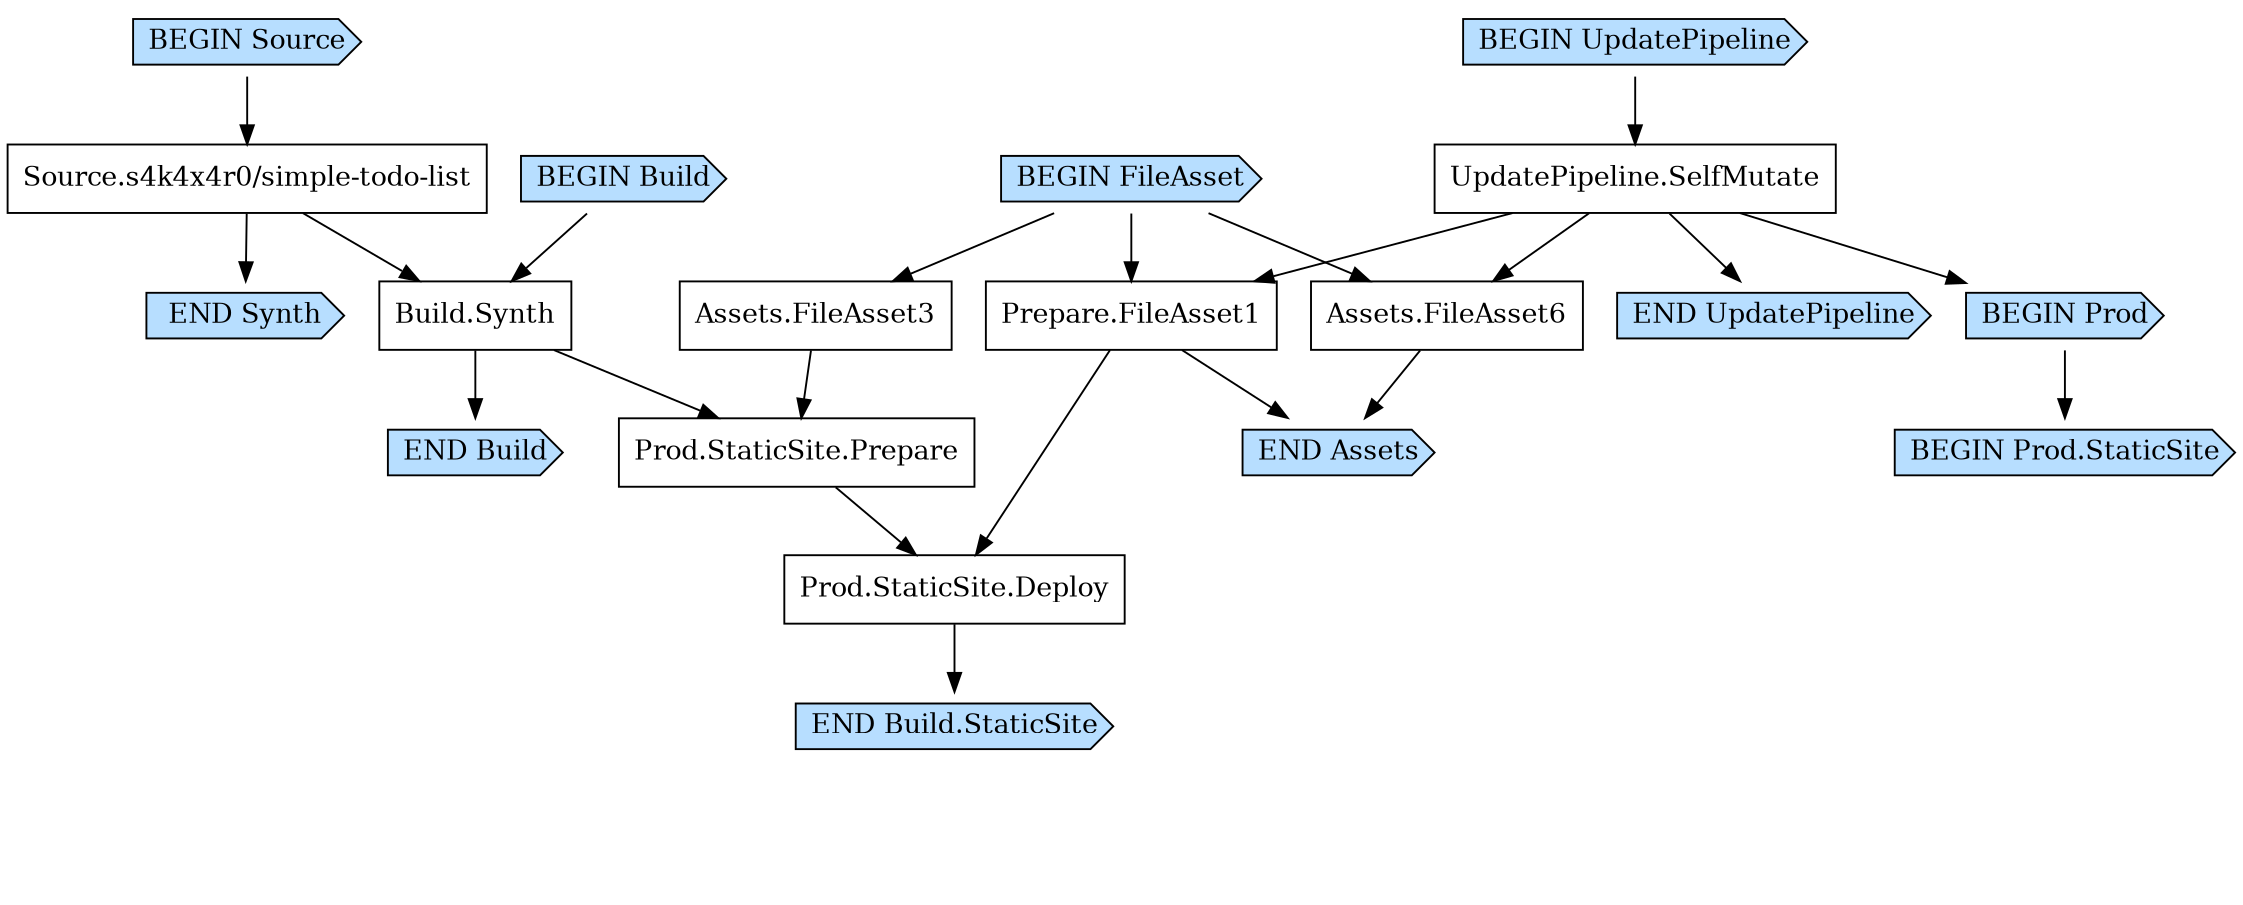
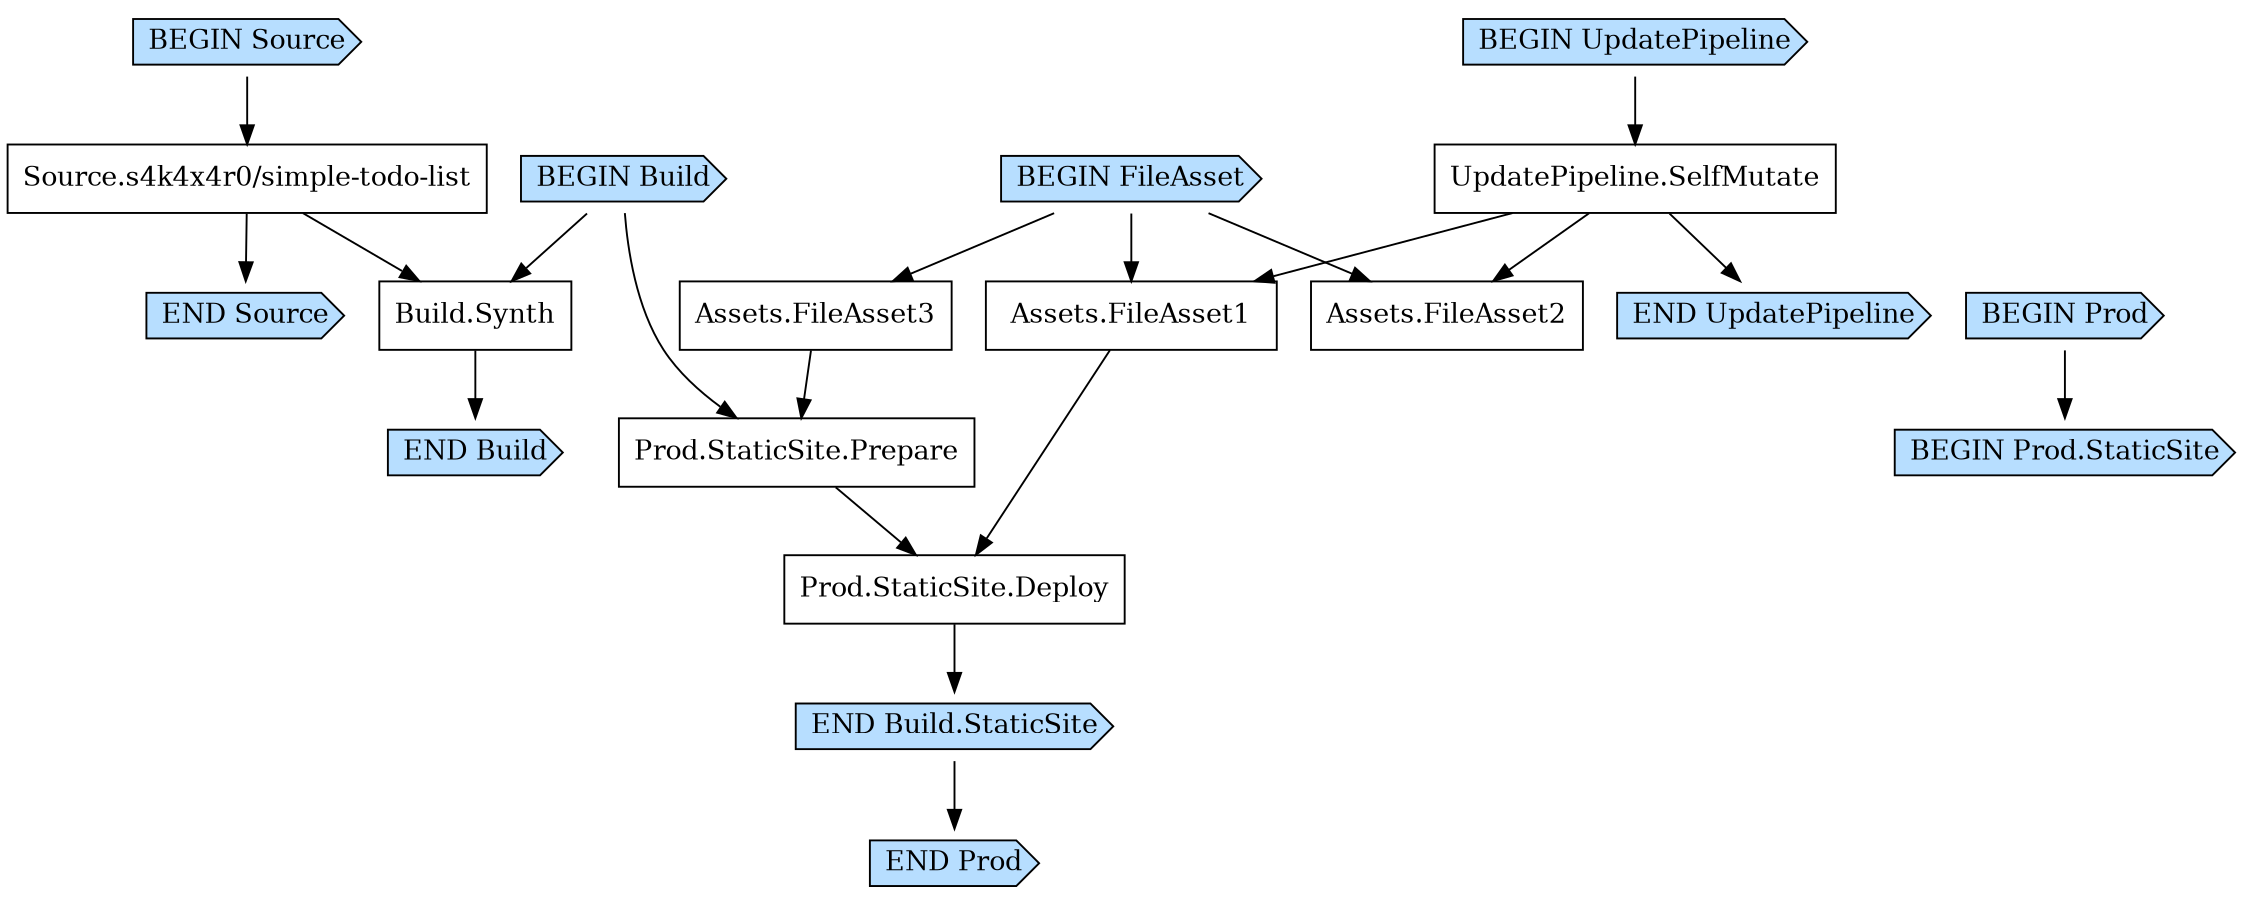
edge "UpdatePipeline.SelfMutate" -> "BEGIN Prod": removed
node "END Synth": label "END Synth" -> "END Source"
node "Prepare.FileAsset1": label "Prepare.FileAsset1" -> "Assets.FileAsset1"
node "Assets.FileAsset6": label "Assets.FileAsset6" -> "Assets.FileAsset2"
edge "Build.Synth" -> "Prod.StaticSite.Prepare": now "BEGIN Build" -> "Prod.StaticSite.Prepare"
node "END Assets": removed
node "END Prod": added
